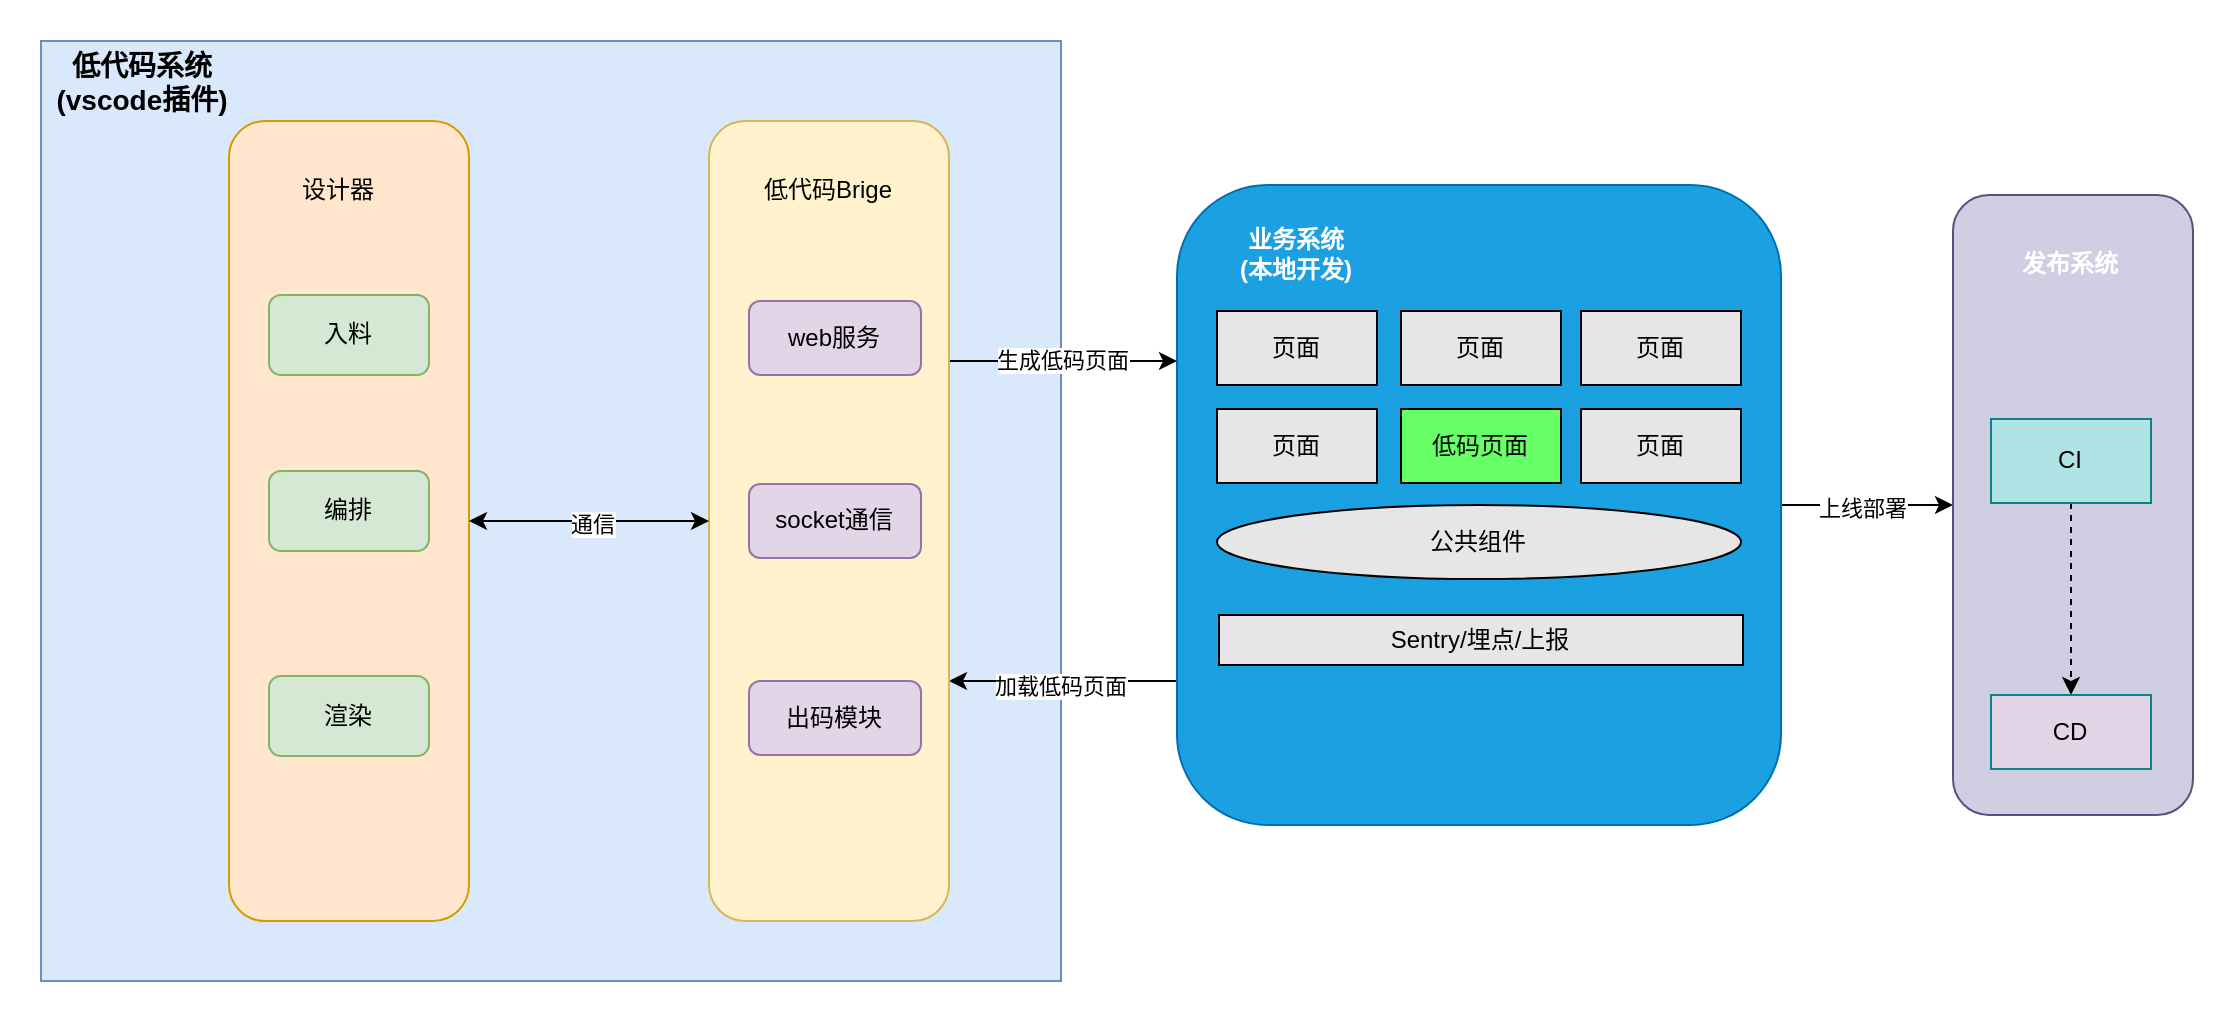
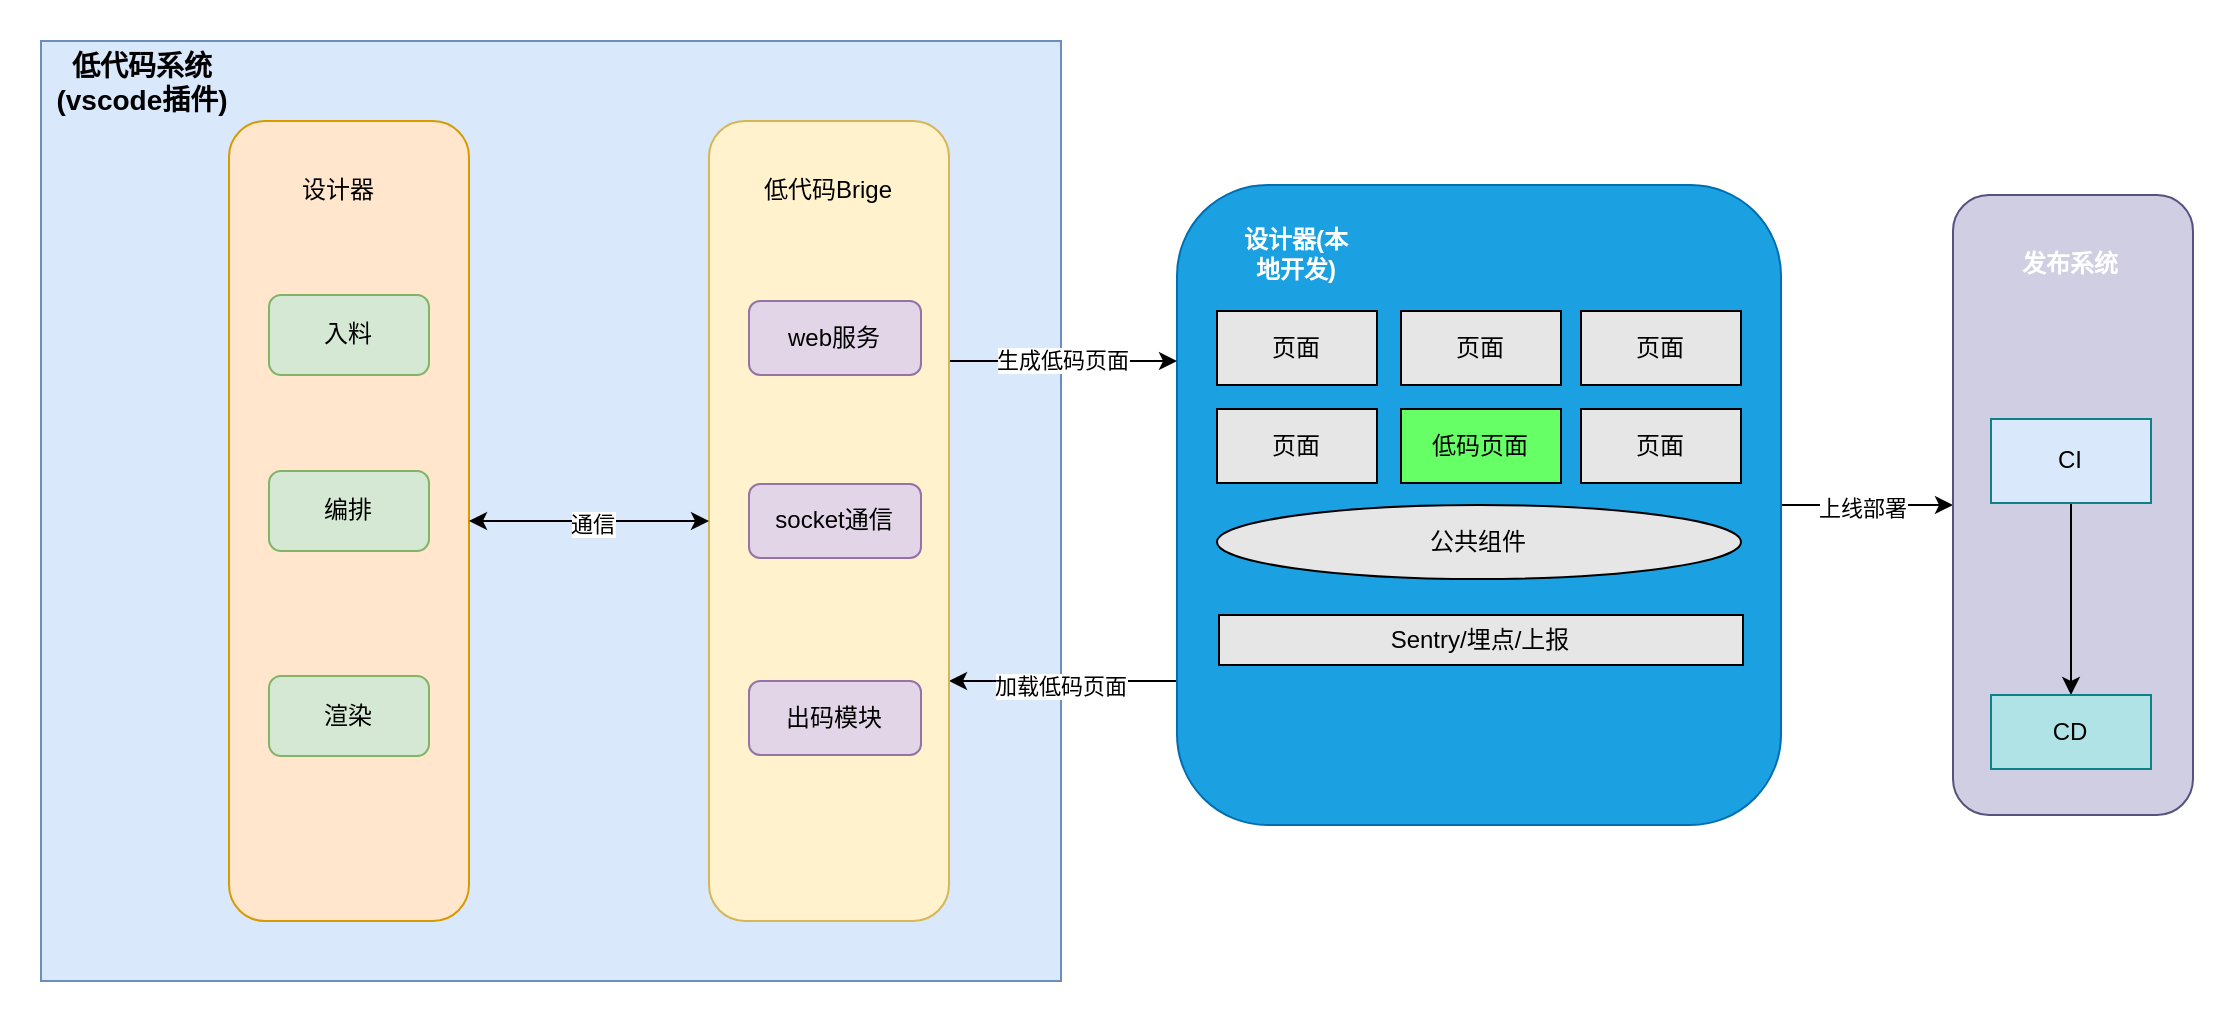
node "业务系统(本地开发)": label "业务系统(本地开发)" -> "设计器(本地开发)"
node "CI": fillcolor #b0e3e6 -> #dae8fc
edge "CI" -> "CD": style dashed -> solid
node "CD": fillcolor #e1d5e7 -> #b0e3e6
